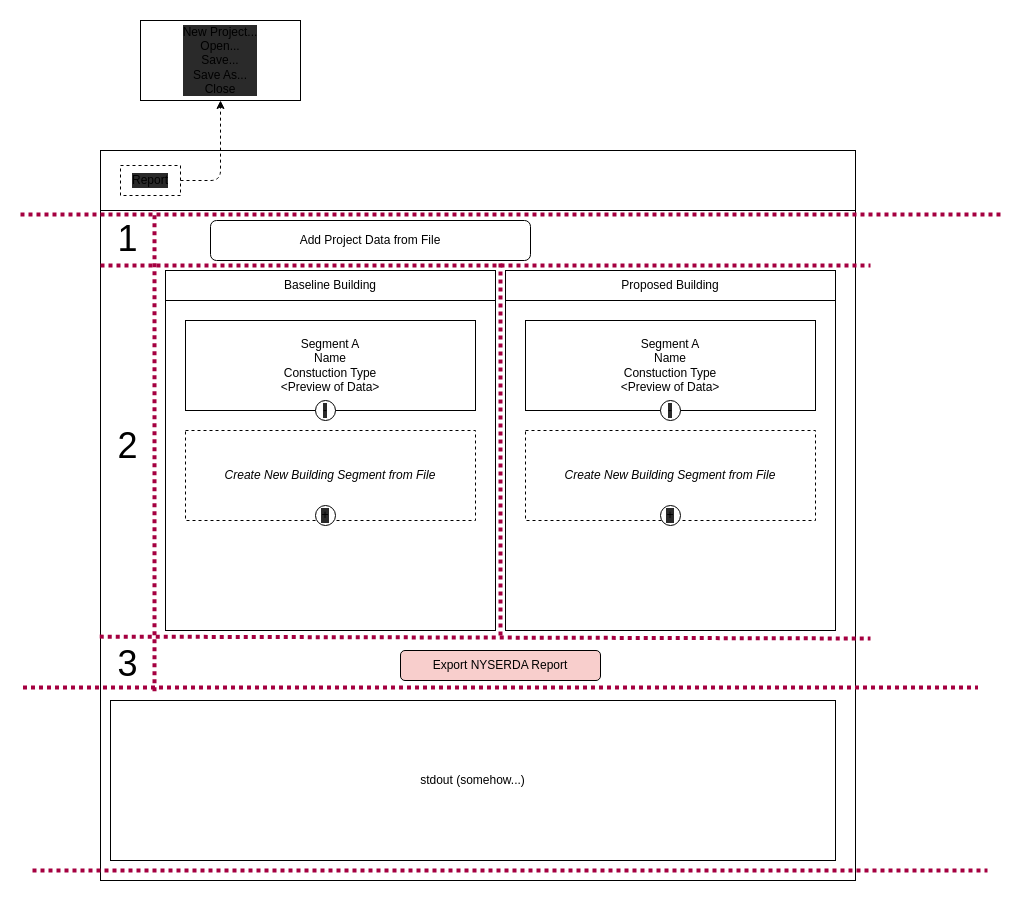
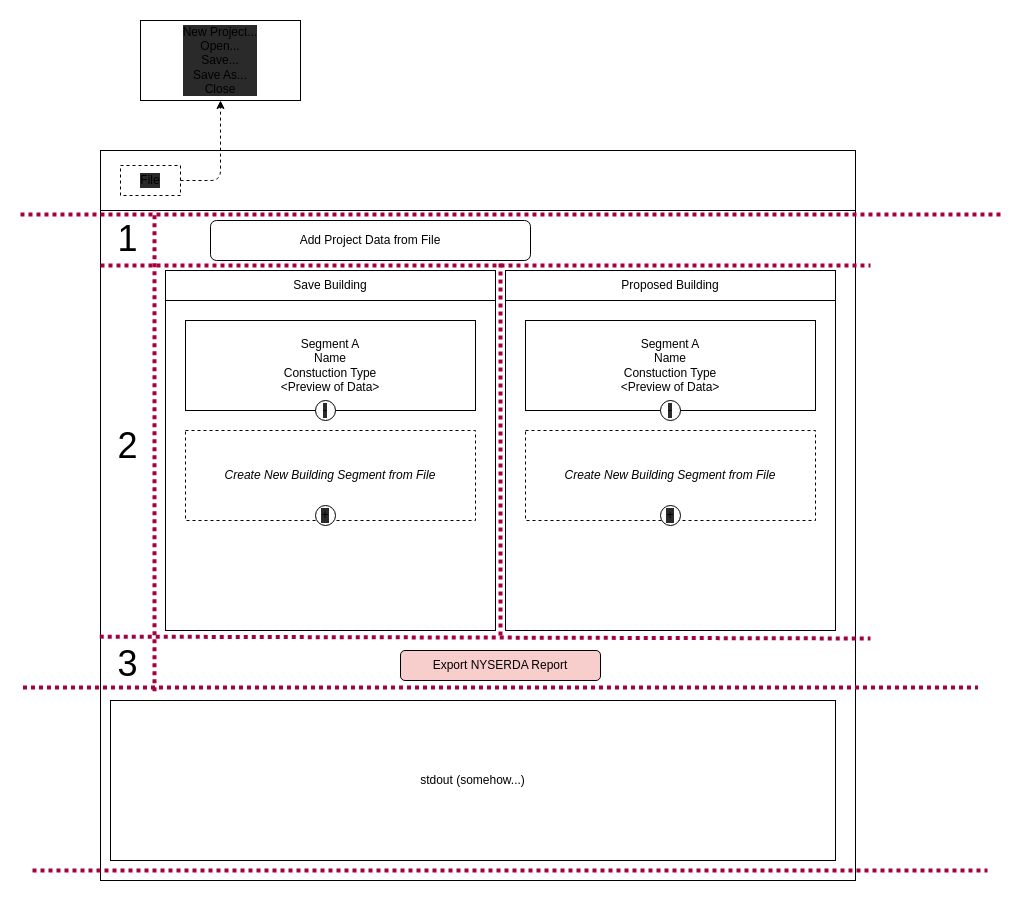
node "Report": label "Report" -> "File"
node "Baseline Building": label "Baseline Building" -> "Save Building"
